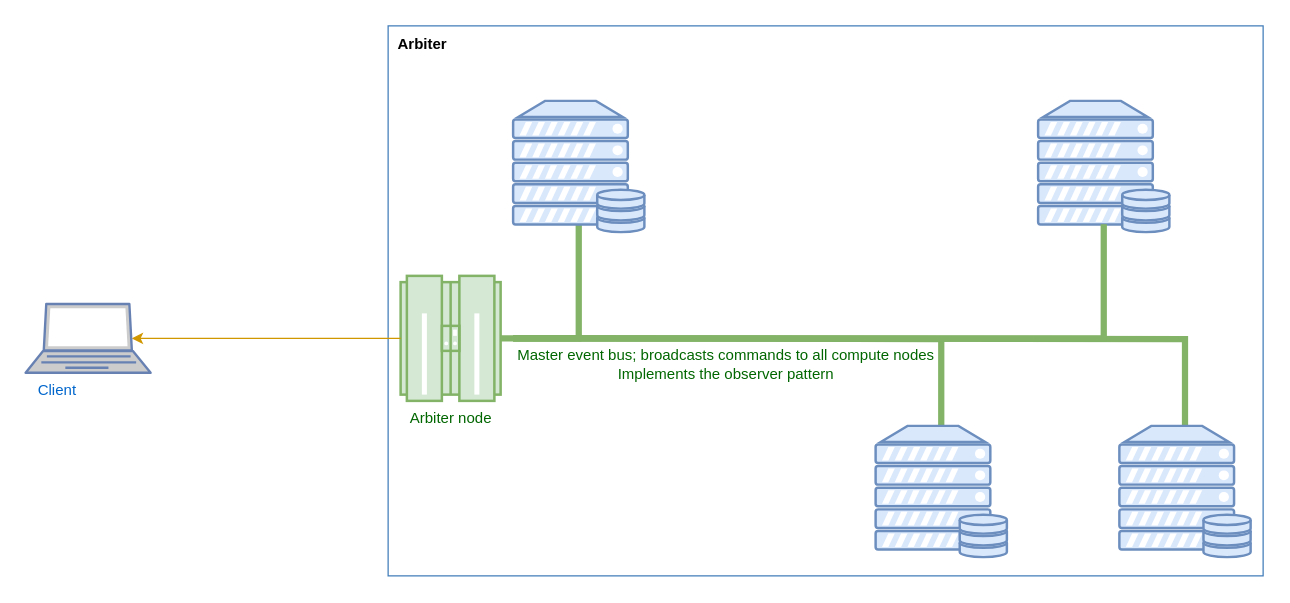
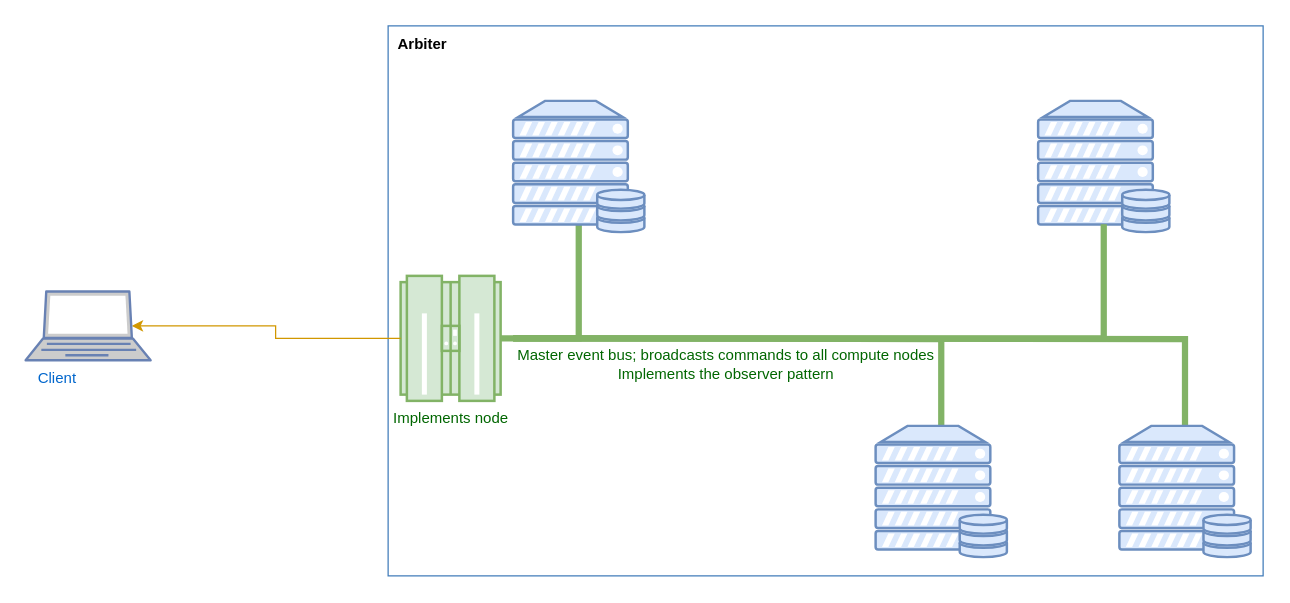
node "Client": moved (88, 338) -> (88, 326)
node "Arbiter node": label "Arbiter node" -> "Implements node"
